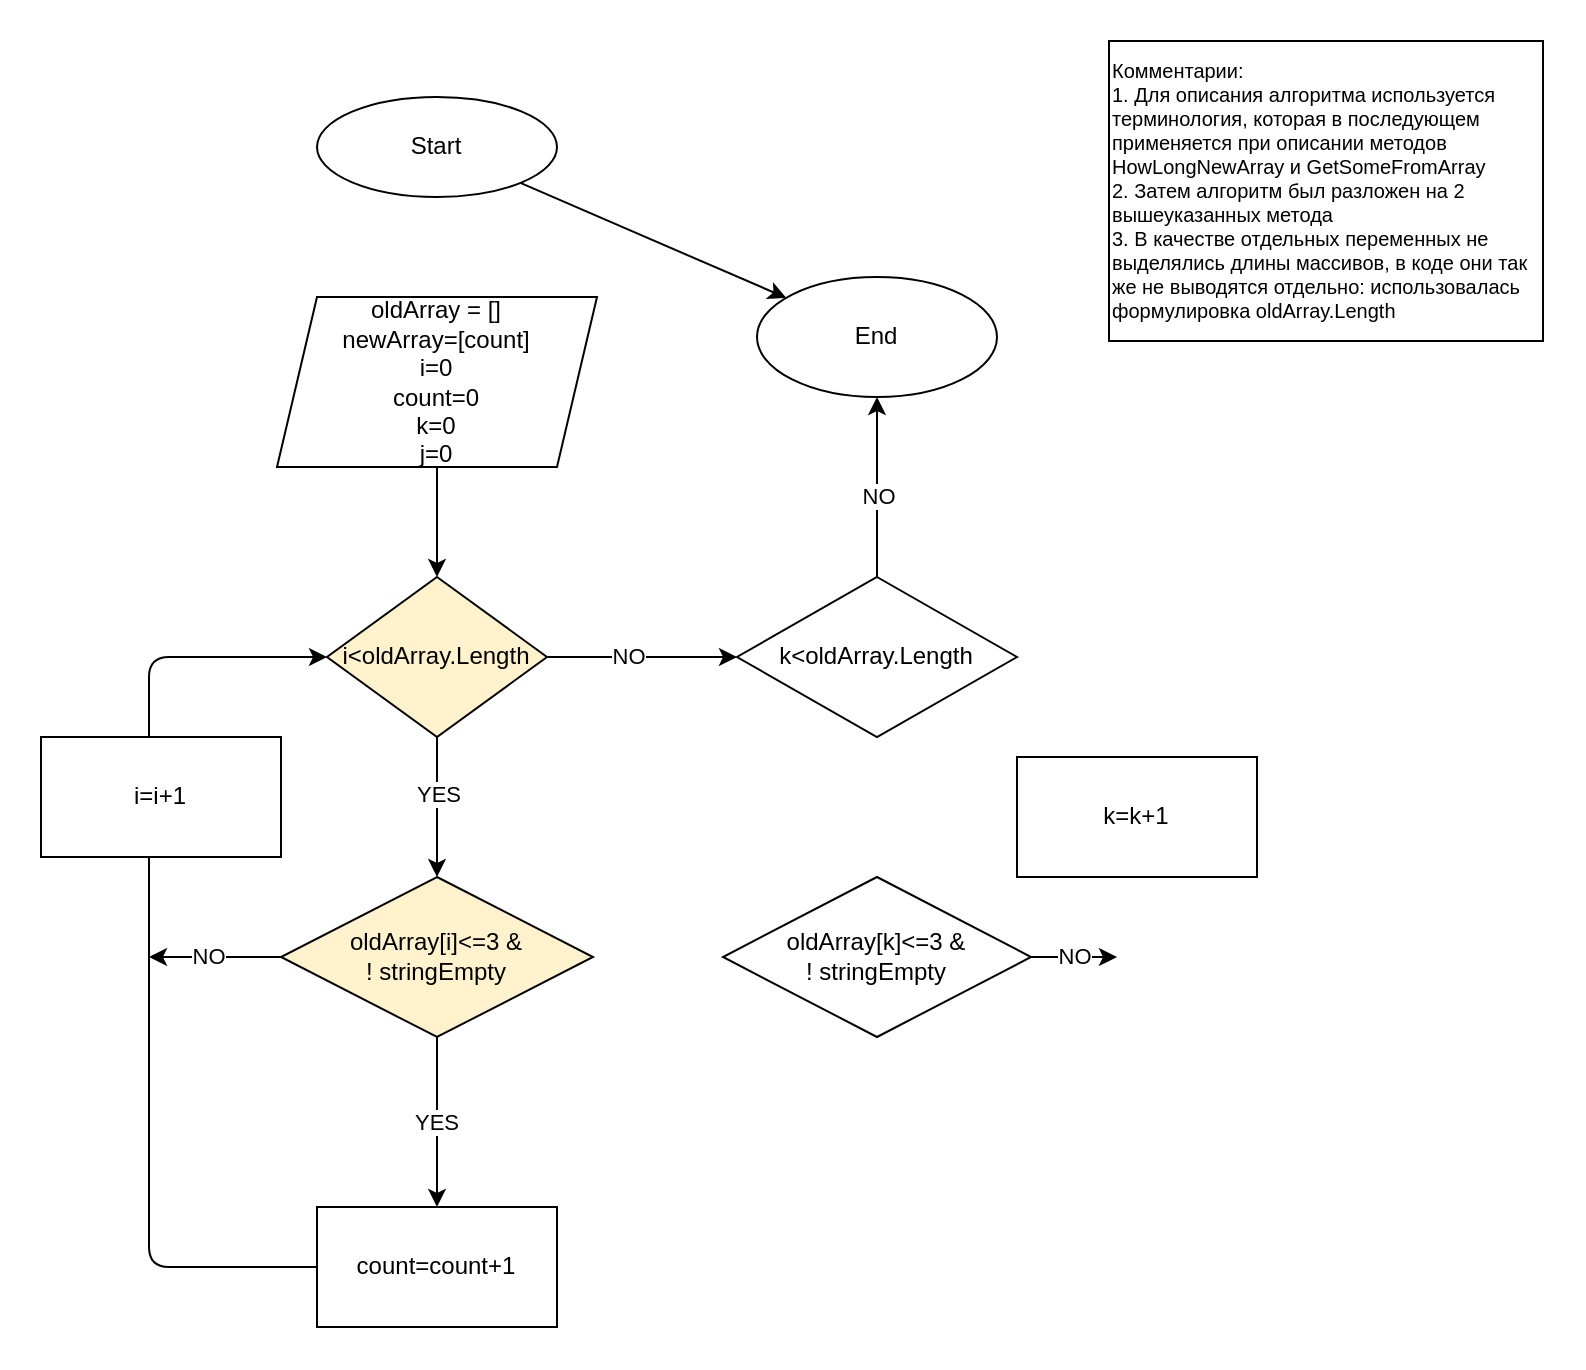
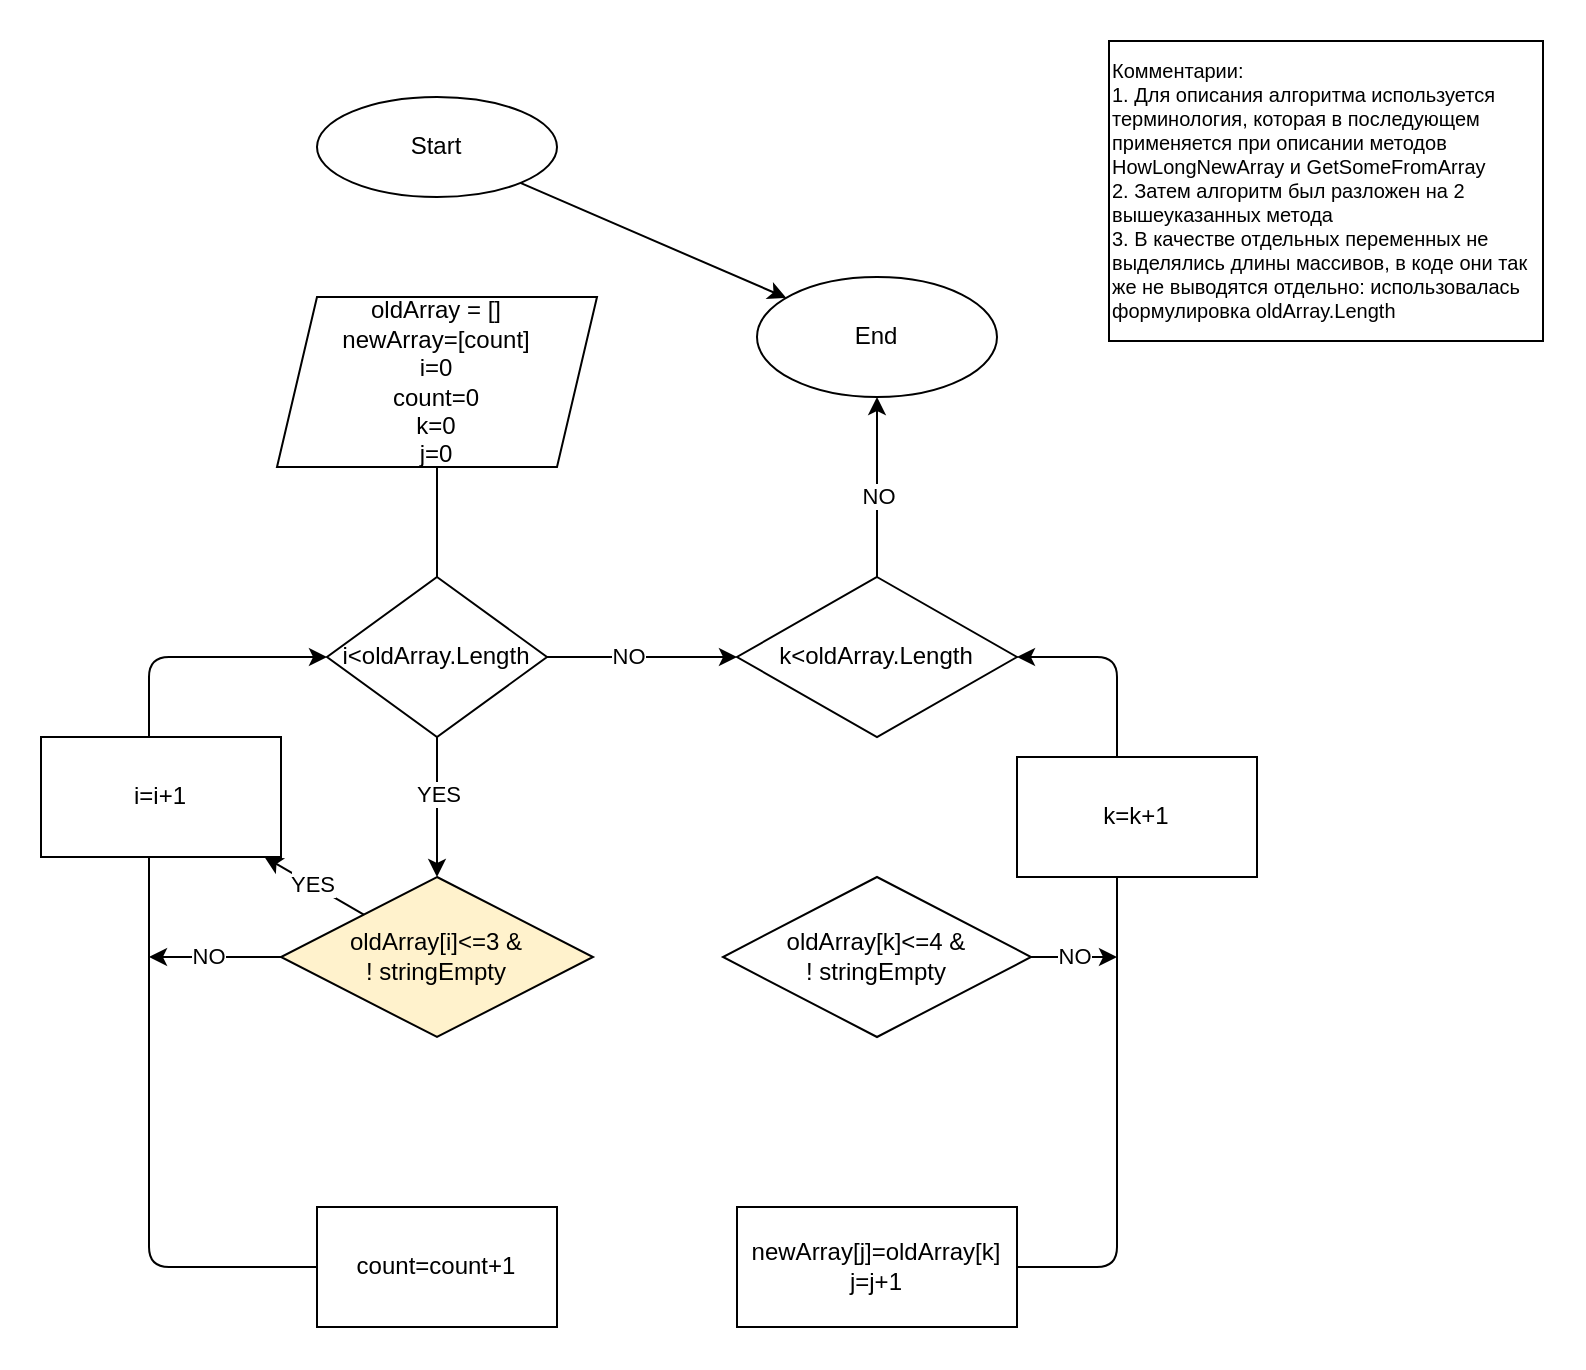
edge "oldArray = [] newArray=[count] i=0 count=0 k=0 j=0" -> "i<oldArray.Length": arrowhead classic -> none
node "i<oldArray.Length": fillcolor #fff2cc -> #ffffff
node "oldArray[k]<=3 & ! stringEmpty": label "oldArray[k]<=3 & ! stringEmpty" -> "oldArray[k]<=4 & ! stringEmpty"
edge "oldArray[i]<=3 & ! stringEmpty" -> "count=count+1": now "oldArray[i]<=3 & ! stringEmpty" -> "i=i+1"
edge "newArray[j]=oldArray[k] j=j+1" -> "k<oldArray.Length": added
node "newArray[j]=oldArray[k] j=j+1": added
